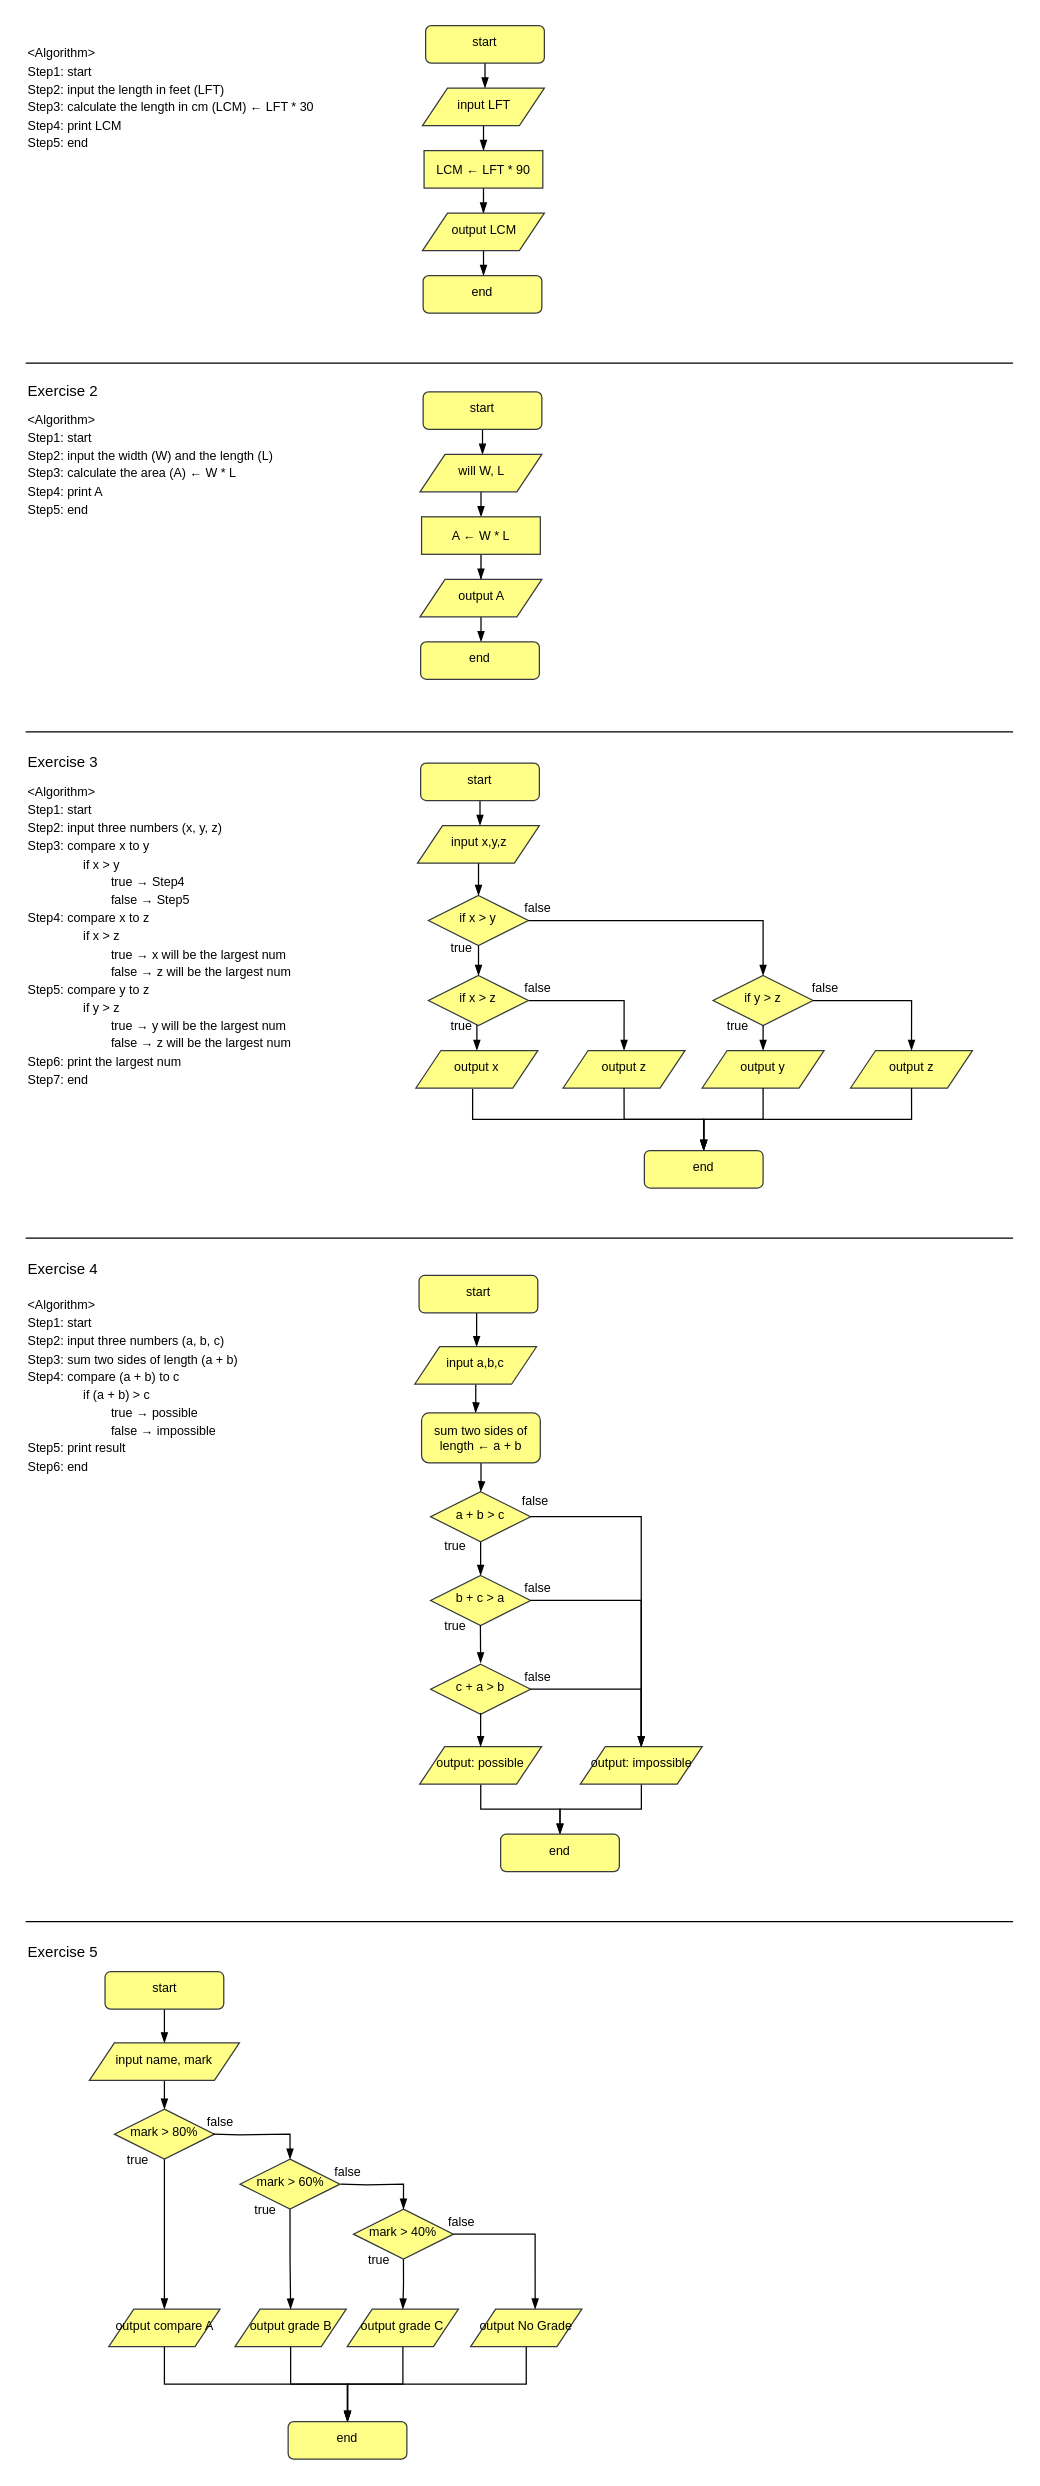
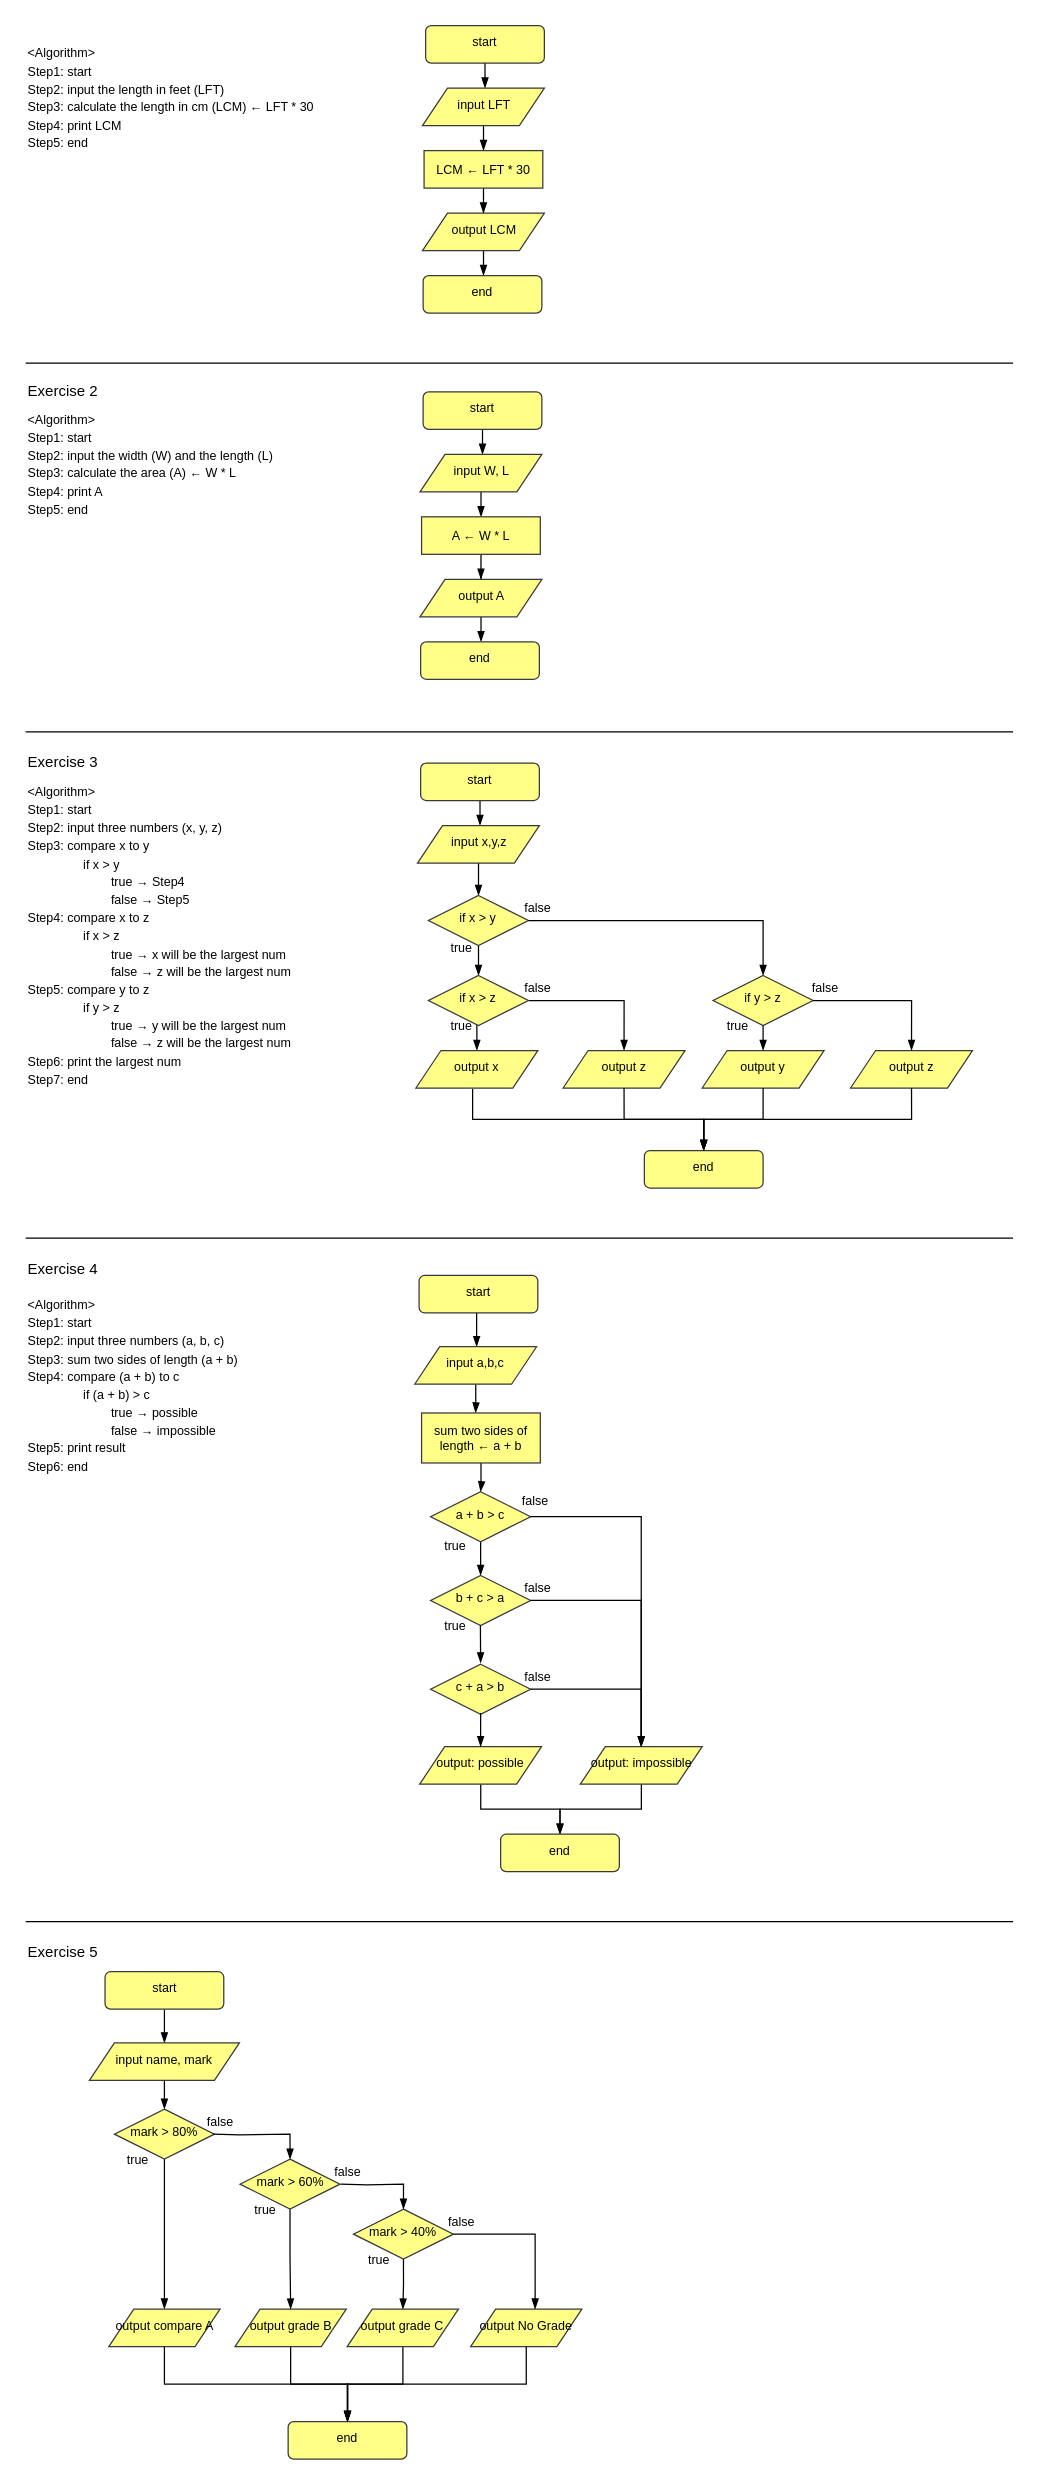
node "LCM ← LFT * 90": label "LCM ← LFT * 90" -> "LCM ← LFT * 30"
node "will W, L": label "will W, L" -> "input W, L"
node "sum two sides of length ← a + b": shape rounded rectangle -> rectangle
